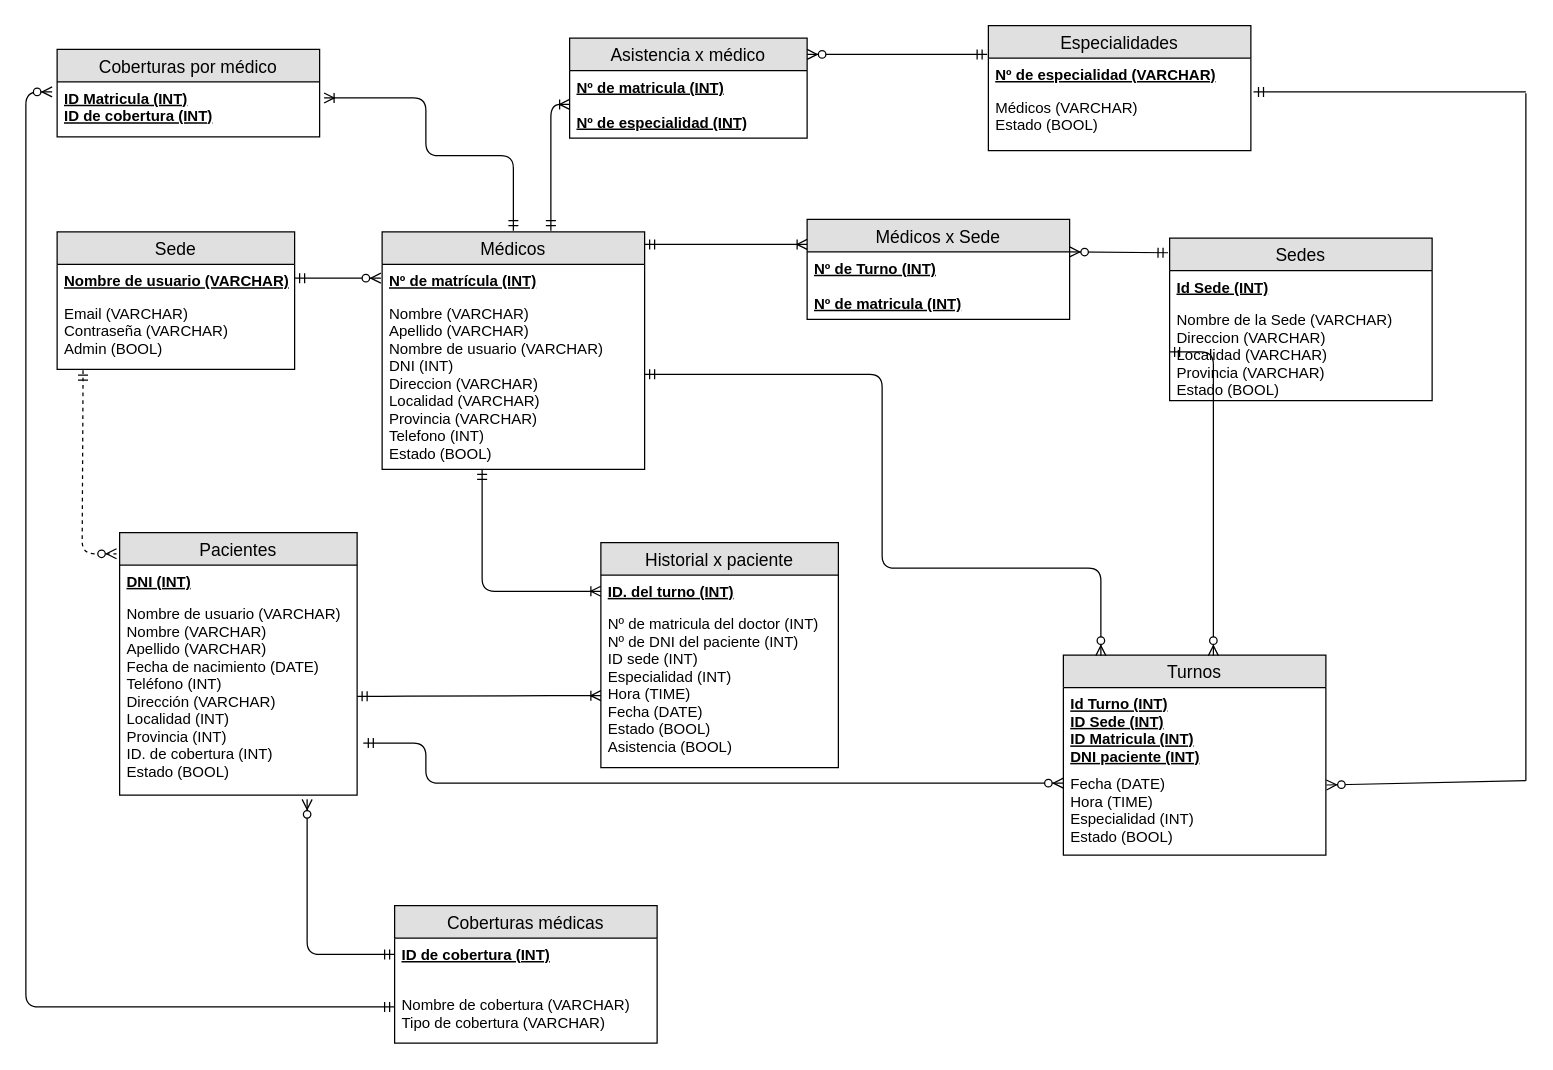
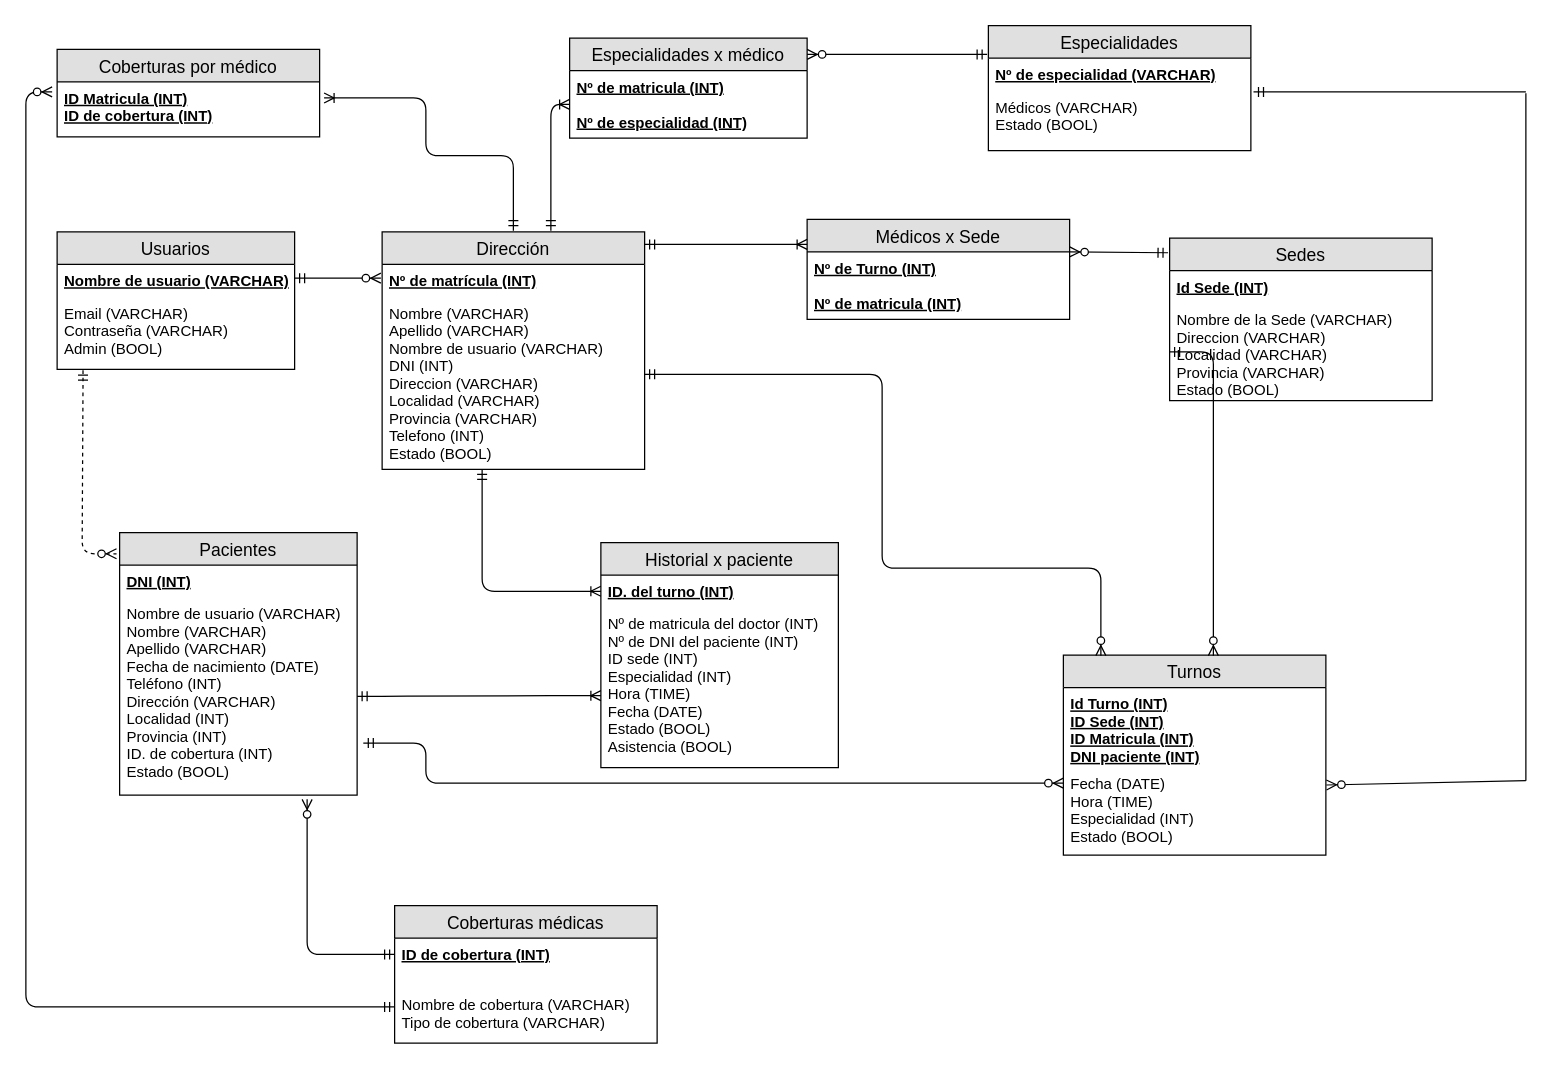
node "Asistencia x médico": label "Asistencia x médico" -> "Especialidades x médico"
node "Sede": label "Sede" -> "Usuarios"
node "Médicos": label "Médicos" -> "Dirección"
